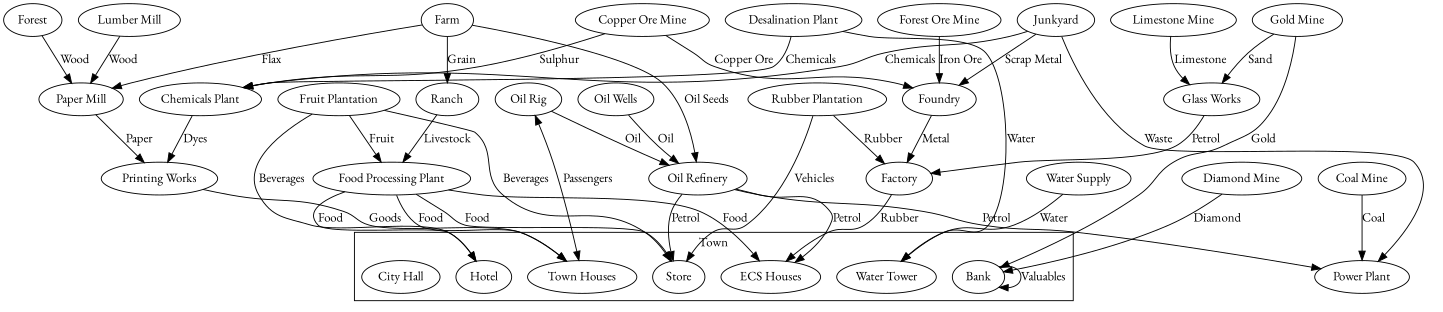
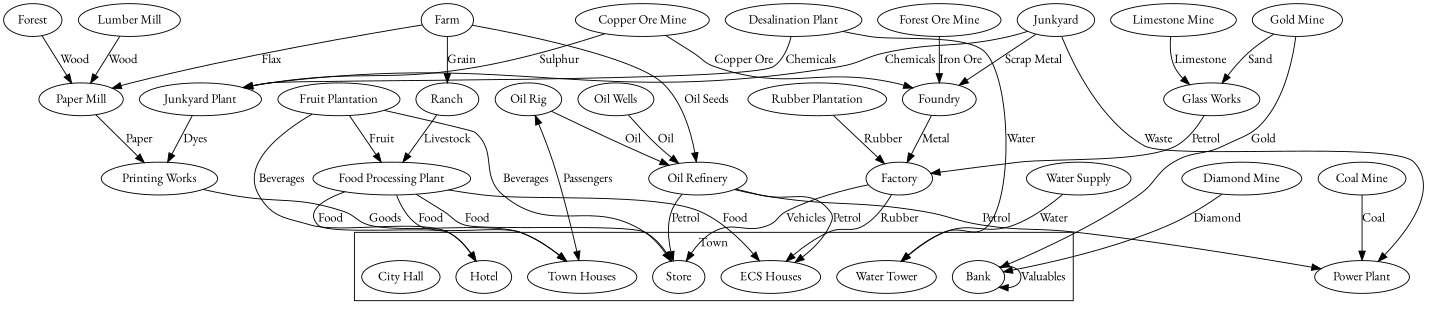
node "Chemicals Plant": label "Chemicals Plant" -> "Junkyard Plant"
edge "Rubber Plantation" -> "Store": now "Factory" -> "Store"
